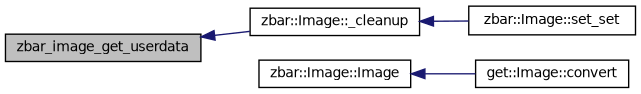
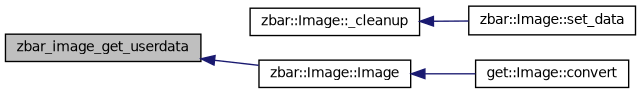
node "zbar::Image::set_set": label "zbar::Image::set_set" -> "zbar::Image::set_data"
edge "zbar::Image::_cleanup" -> "zbar_image_get_userdata": now "zbar::Image::Image" -> "zbar_image_get_userdata"
